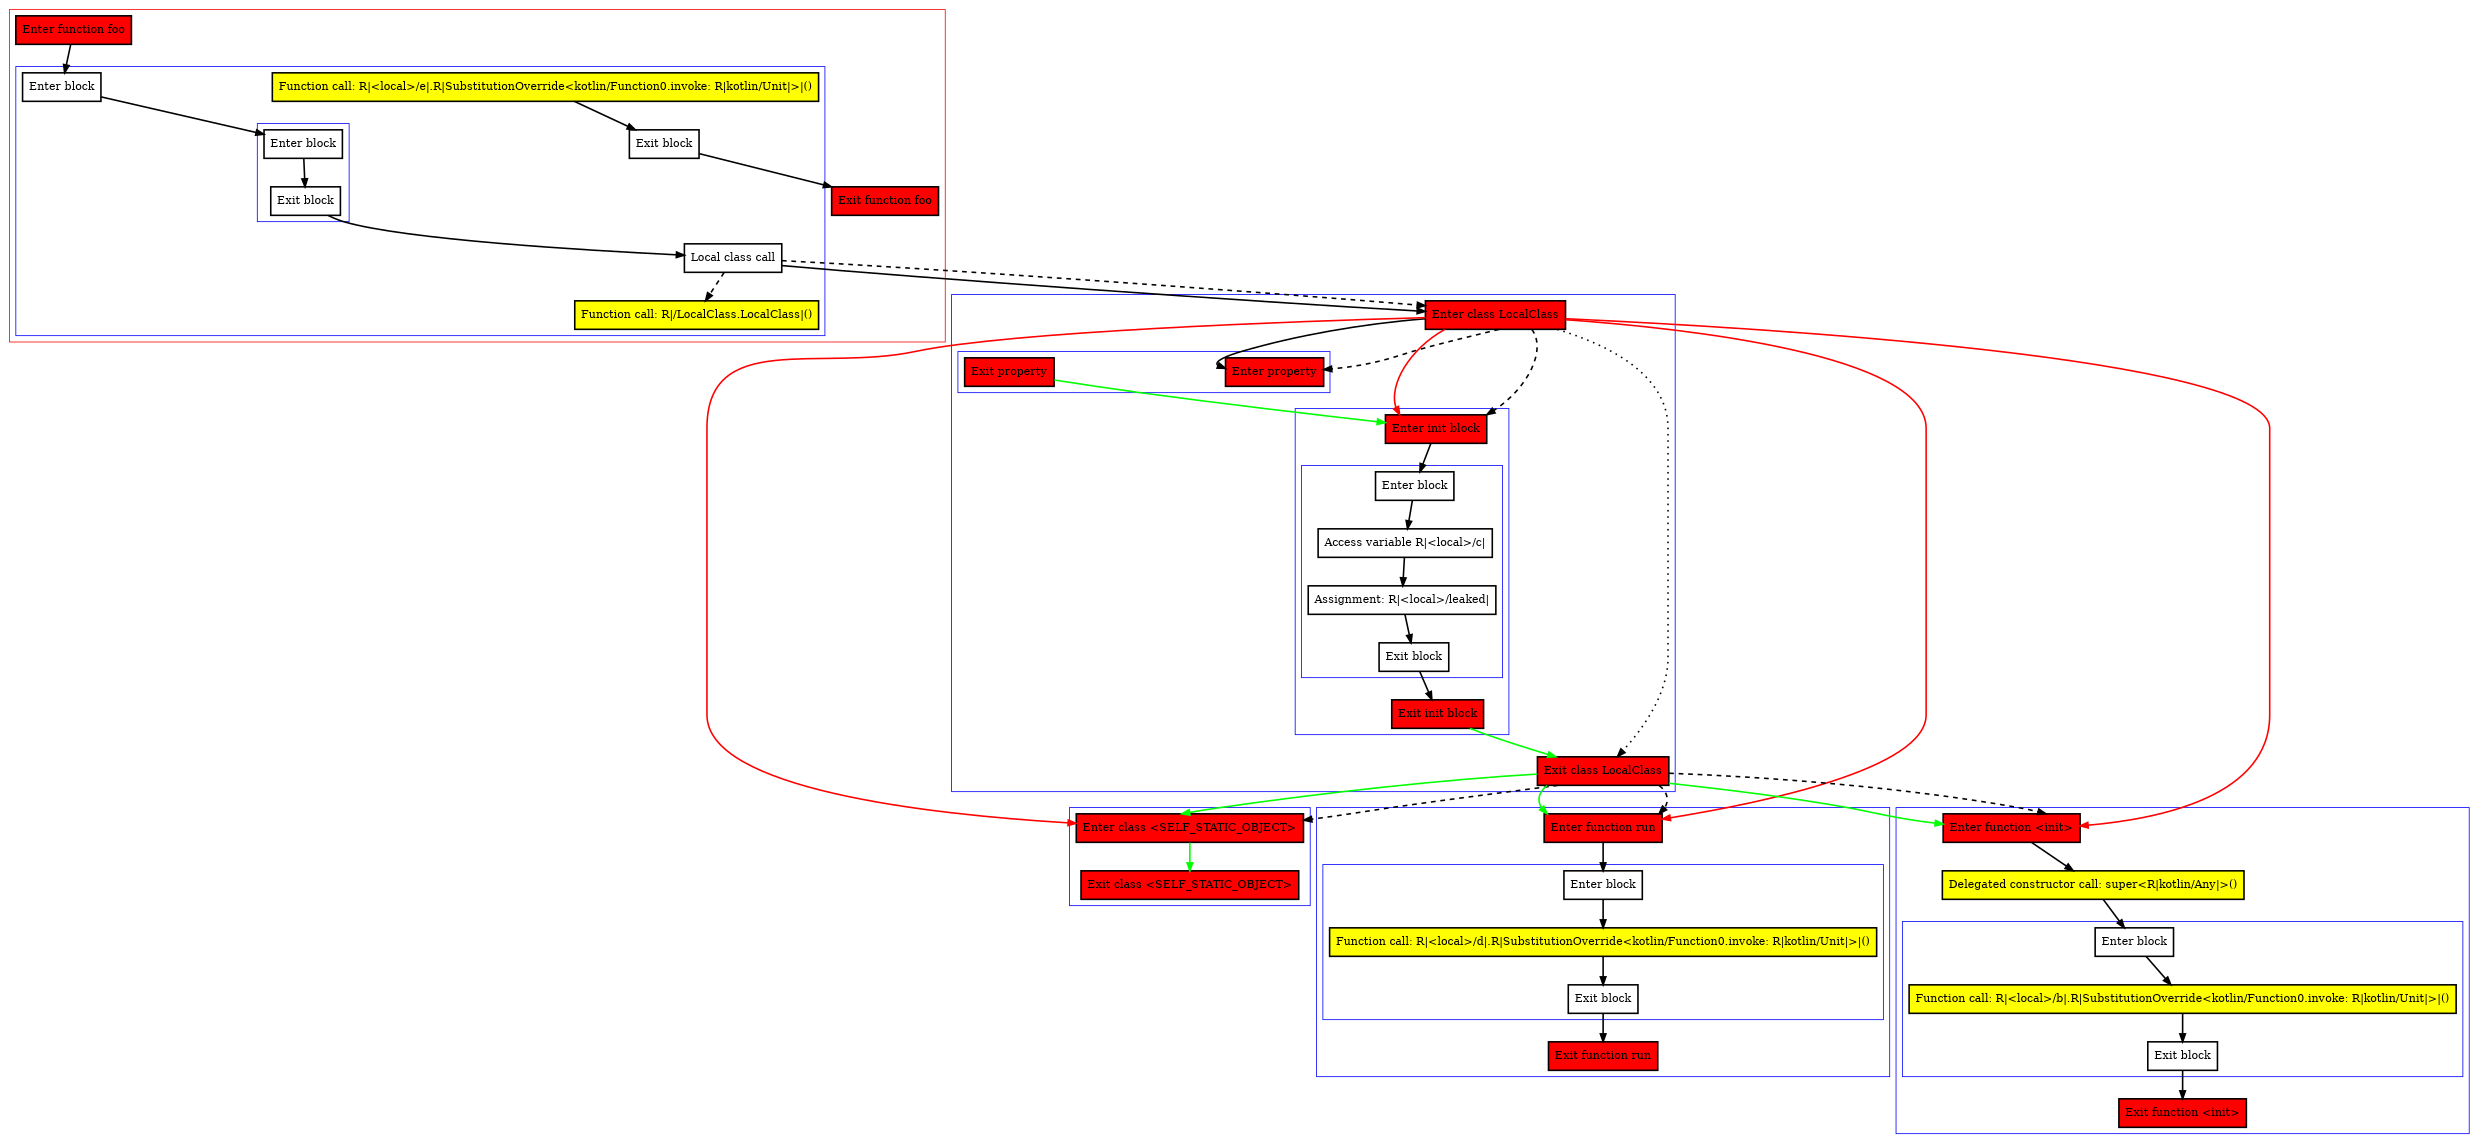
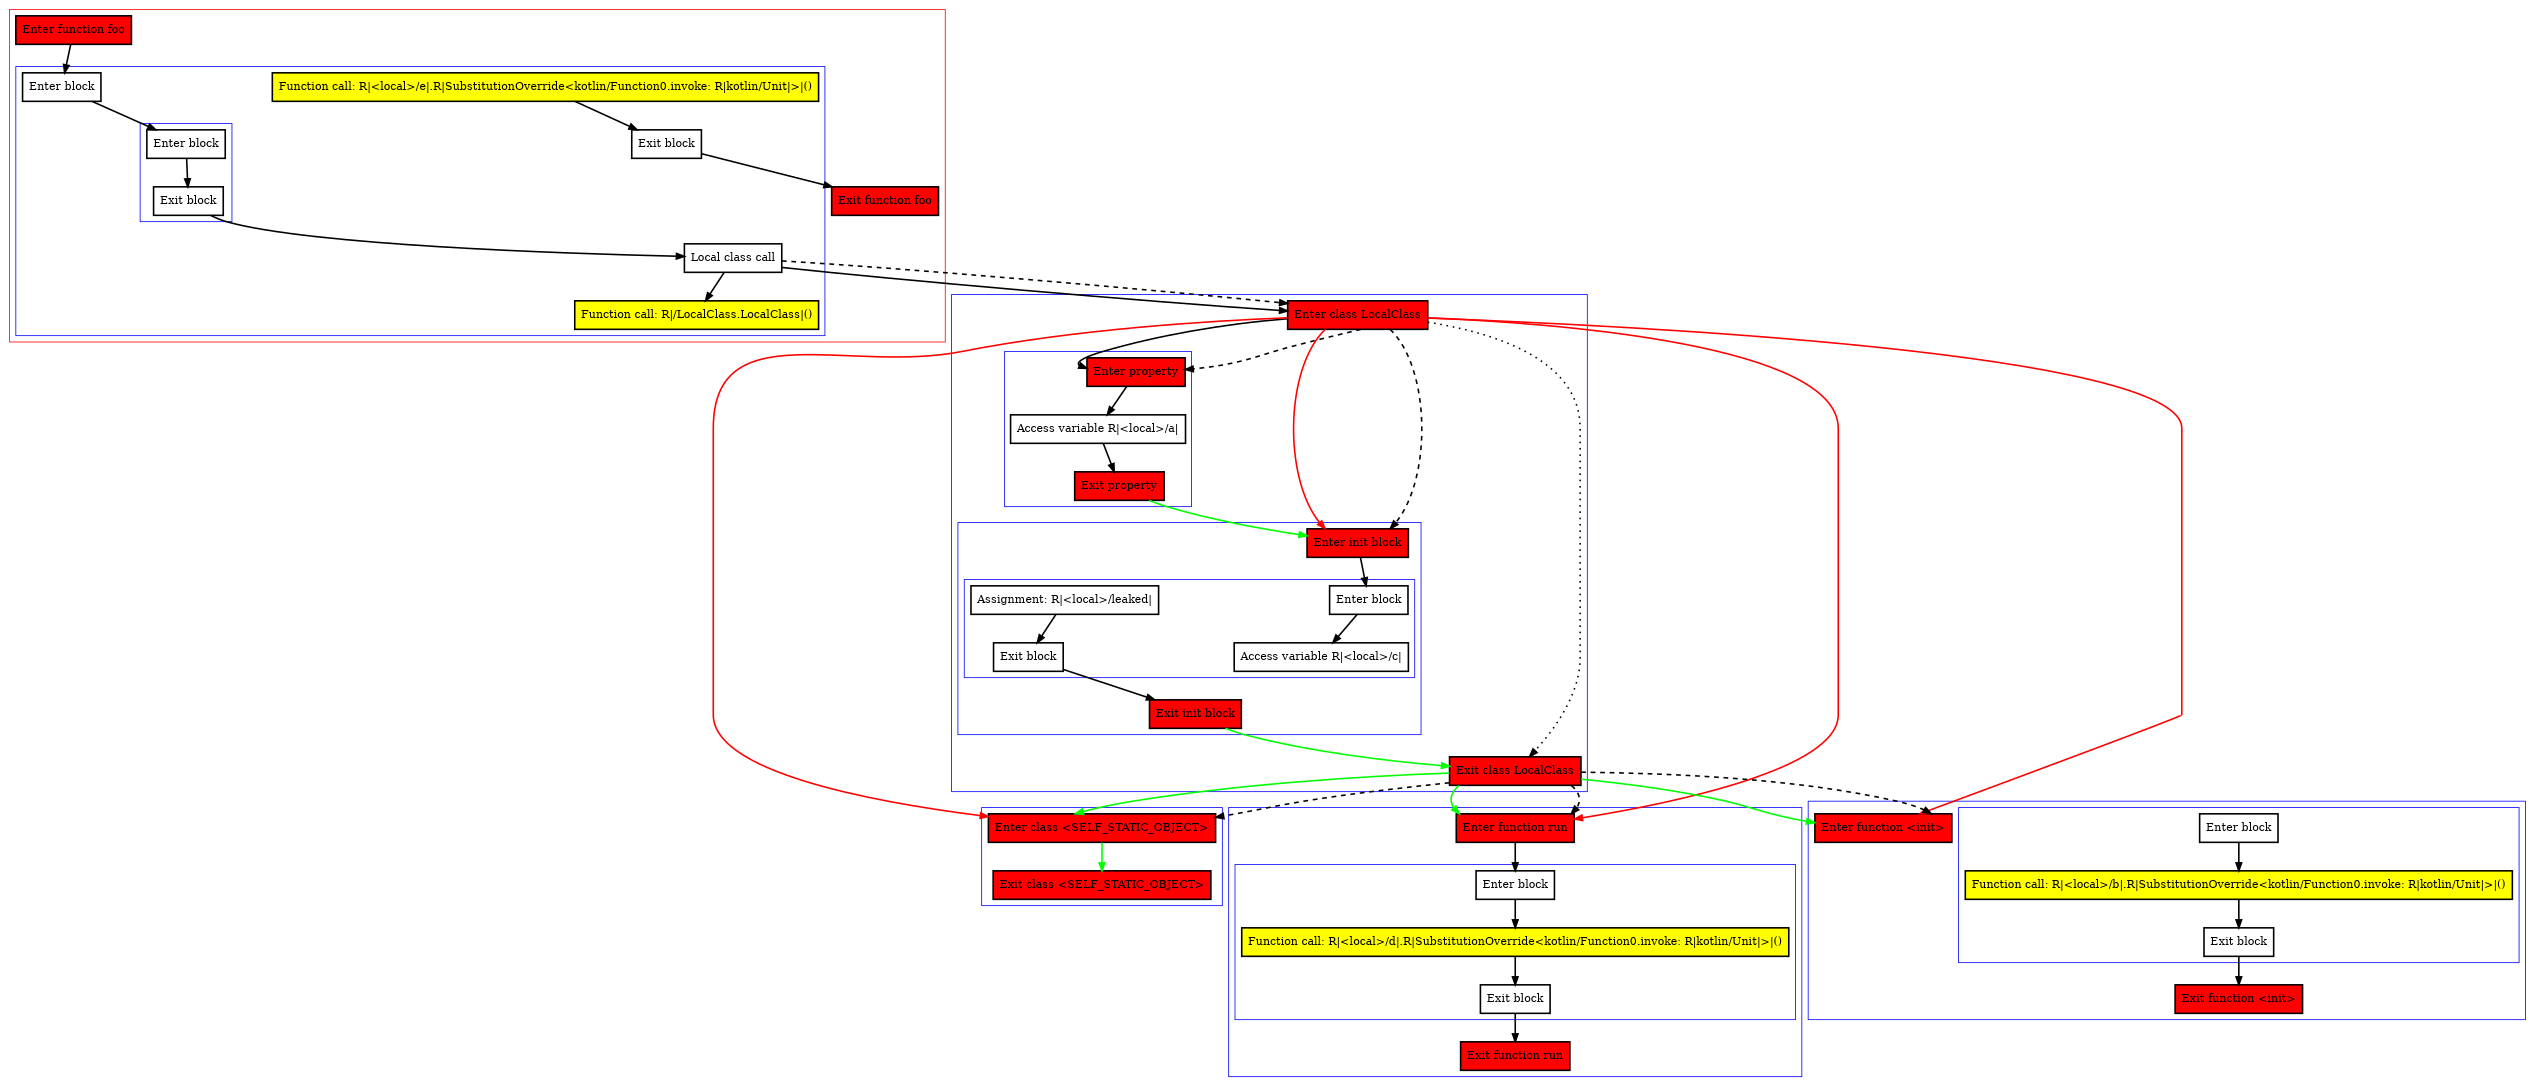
edge "Local class call" -> "Function call: R|/LocalClass.LocalClass|()": style dashed -> solid
node "Access variable R|<local>/a|": added
edge "Access variable R|<local>/c|" -> "Assignment: R|<local>/leaked|": removed
node "Delegated constructor call: super<R|kotlin/Any|>()": removed
